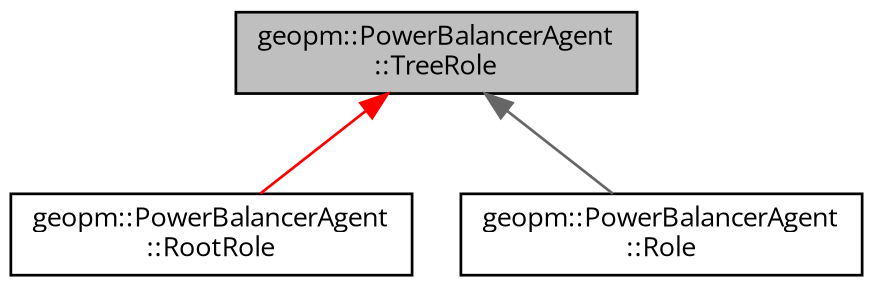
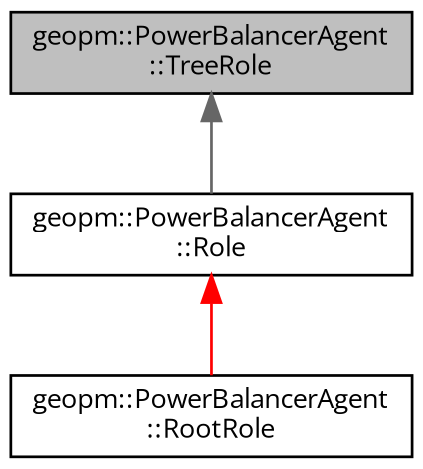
edge "geopm::PowerBalancerAgent ::RootRole" -> "geopm::PowerBalancerAgent ::TreeRole": now "geopm::PowerBalancerAgent ::RootRole" -> "geopm::PowerBalancerAgent ::Role"
